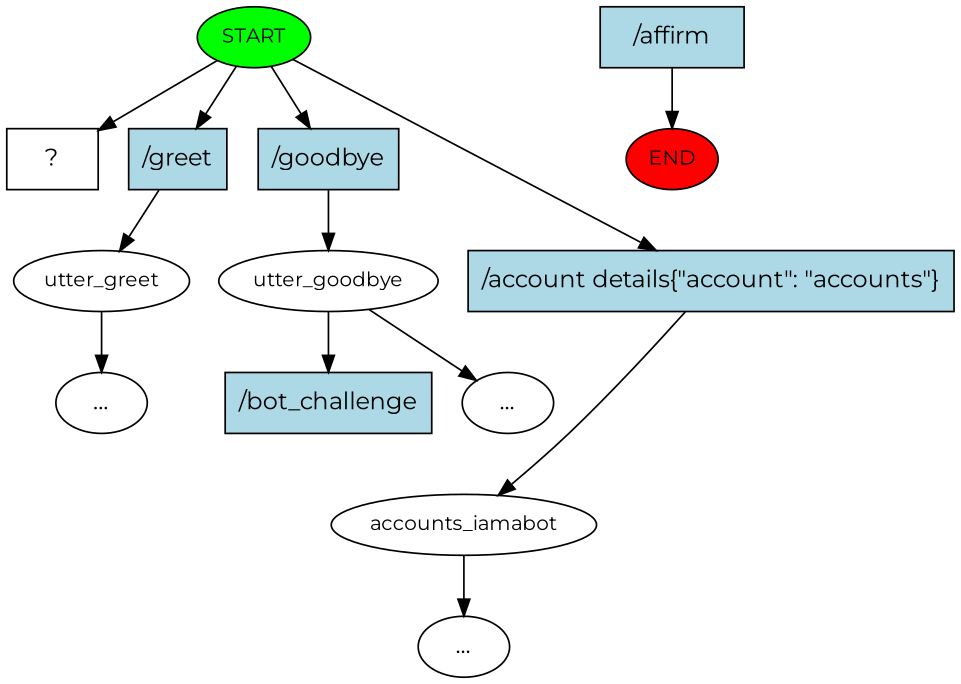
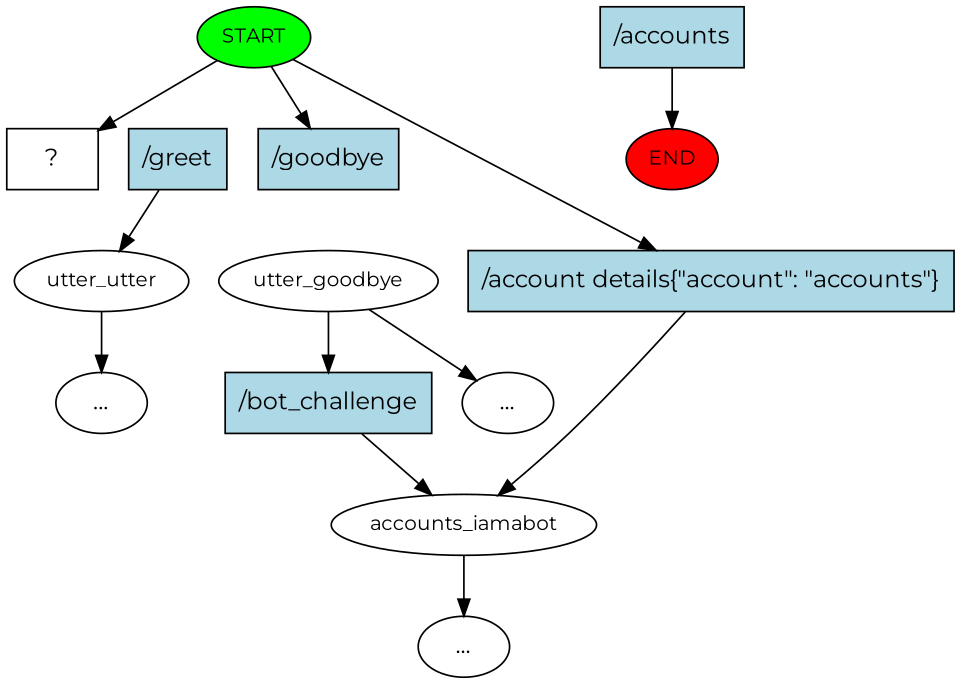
node "/affirm": label "/affirm" -> "/accounts"
edge "START" -> "/greet": removed
edge "/goodbye" -> "utter_goodbye": removed
node "utter_greet": label "utter_greet" -> "utter_utter"
edge "/bot_challenge" -> "accounts_iamabot": added
